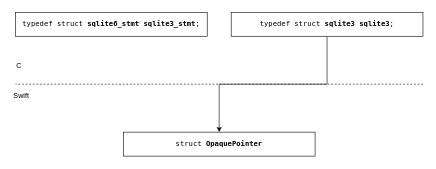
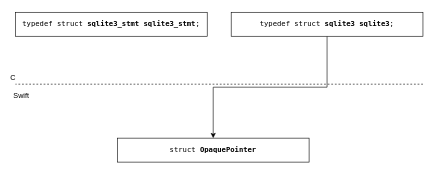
node "typedef struct sqlite6_stmt sqlite3_stmt;": label "typedef struct sqlite6_stmt sqlite3_stmt;" -> "typedef struct sqlite3_stmt sqlite3_stmt;"
node "C": moved (27, 66) -> (21, 78)
node "struct OpaquePointer": moved (219, 144) -> (213, 150)
